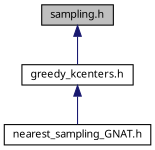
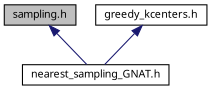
edge "greedy_kcenters.h" -> "sampling.h": now "nearest_sampling_GNAT.h" -> "sampling.h"
